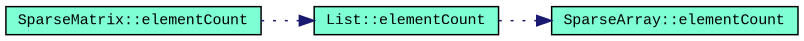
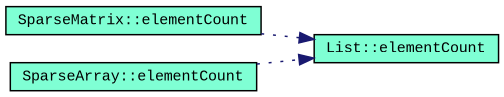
edge "List::elementCount" -> "SparseArray::elementCount": reversed
